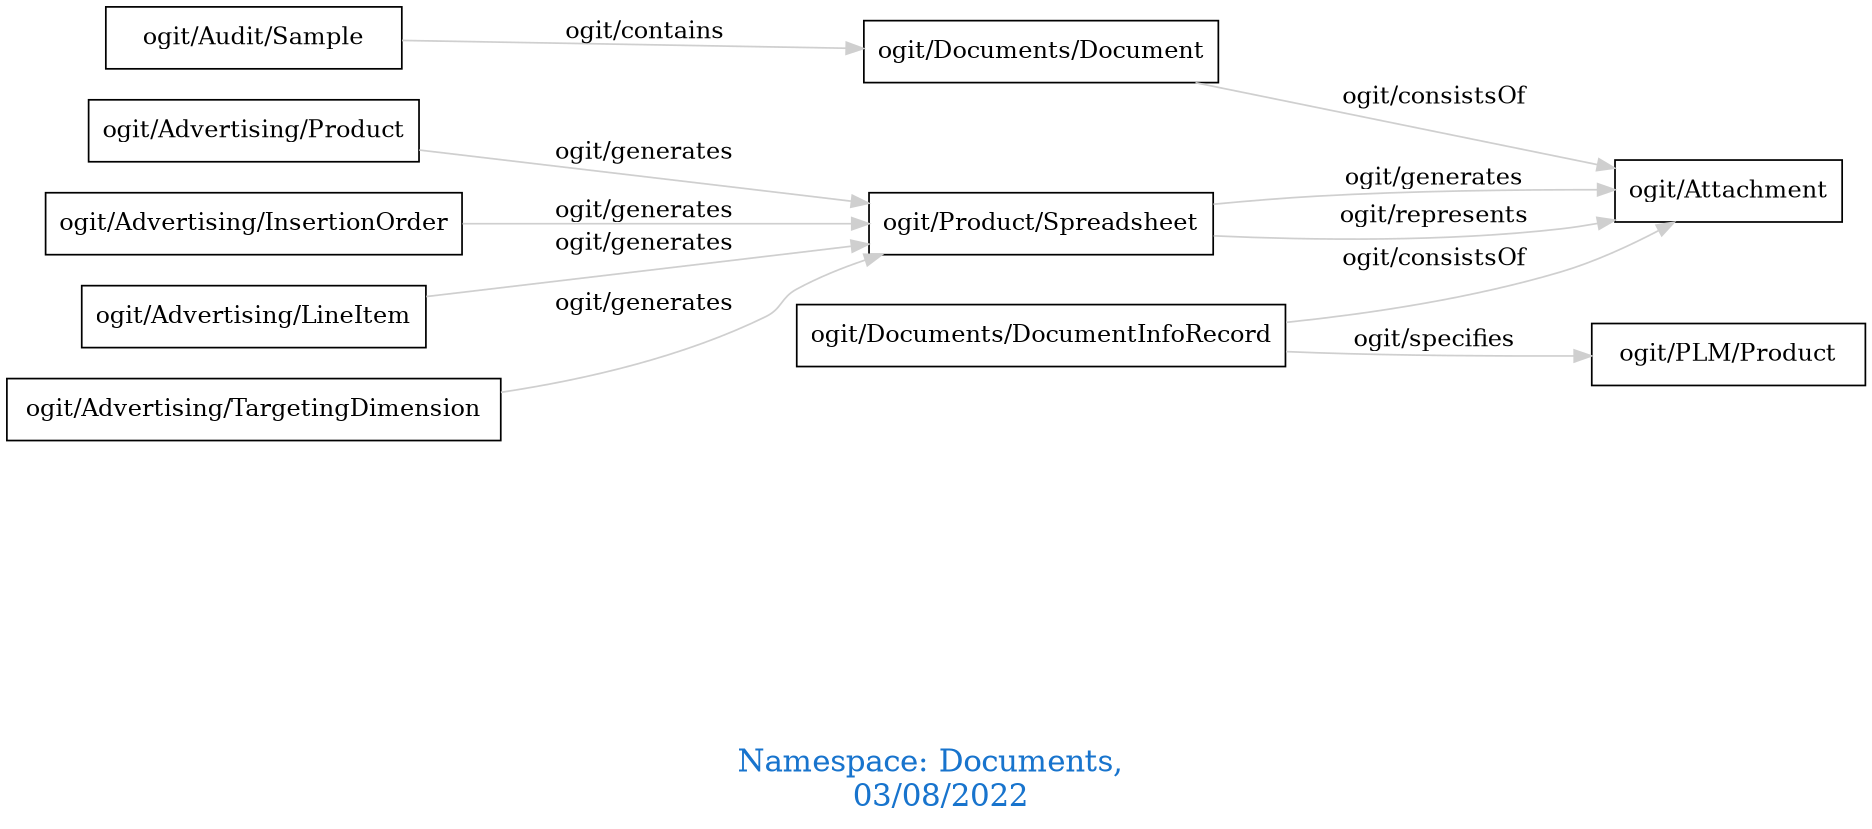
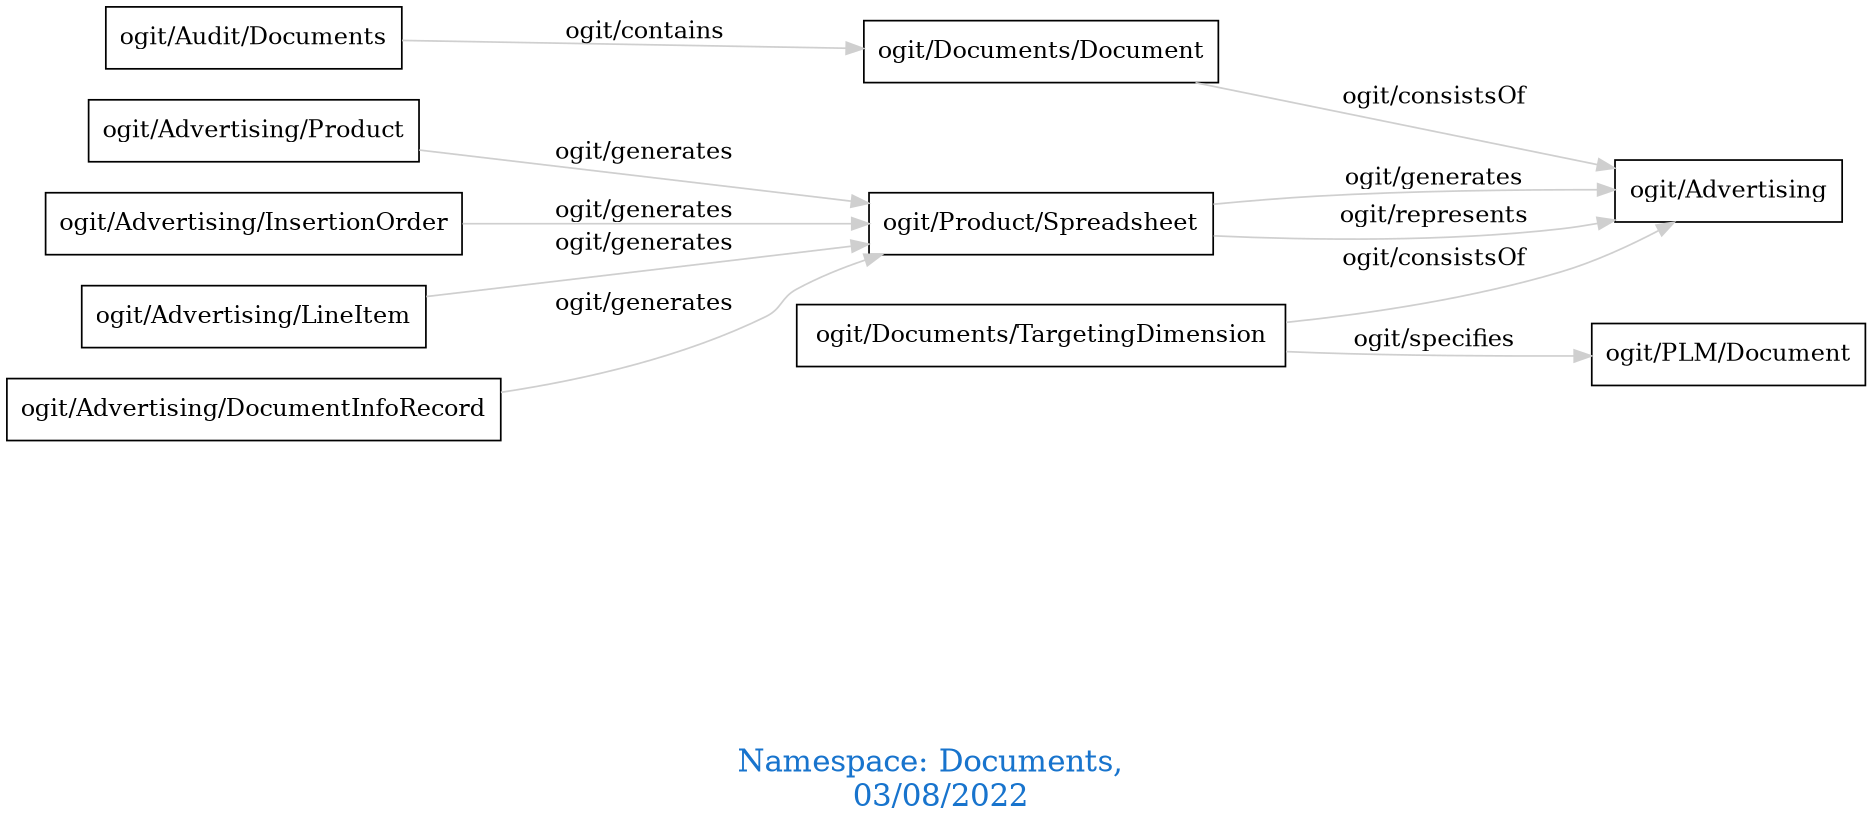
node "ogit/Audit/Sample": label "ogit/Audit/Sample" -> "ogit/Audit/Documents"
node "ogit/Attachment": label "ogit/Attachment" -> "ogit/Advertising"
node "ogit/Documents/DocumentInfoRecord": label "ogit/Documents/DocumentInfoRecord" -> "ogit/Documents/TargetingDimension"
node "ogit/PLM/Product": label "ogit/PLM/Product" -> "ogit/PLM/Document"
node "ogit/Advertising/TargetingDimension": label "ogit/Advertising/TargetingDimension" -> "ogit/Advertising/DocumentInfoRecord"
